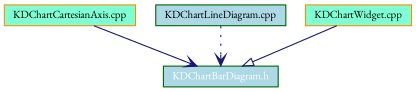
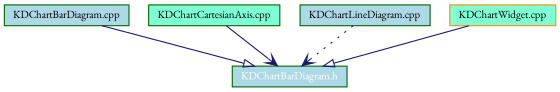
node "KDChartBarDiagram.cpp": added
node "KDChartCartesianAxis.cpp": color darkorange -> darkgreen
